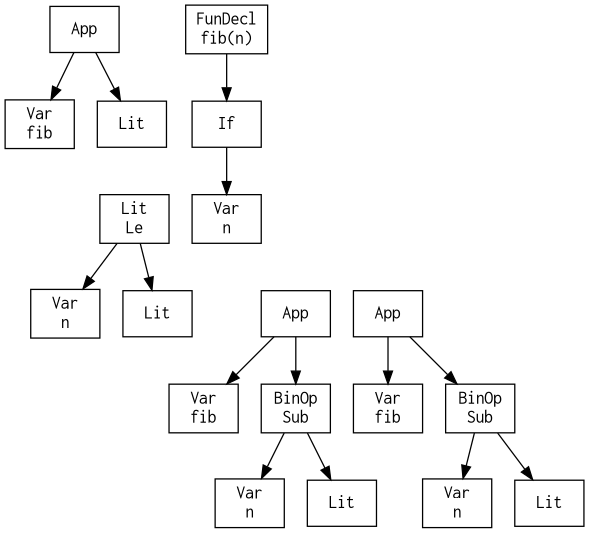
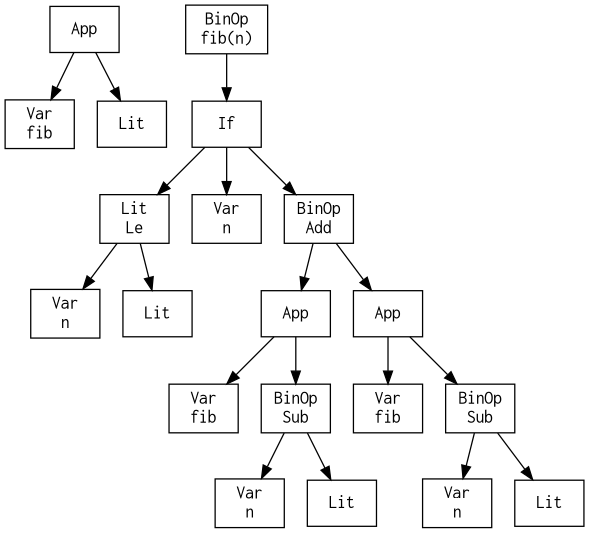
node "FunDecl fib(n)": label "FunDecl fib(n)" -> "BinOp fib(n)"
edge "If" -> "Lit Le": added
node "BinOp Add": added
